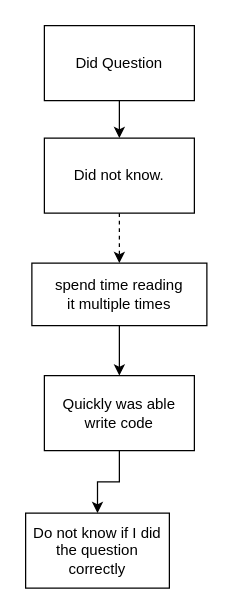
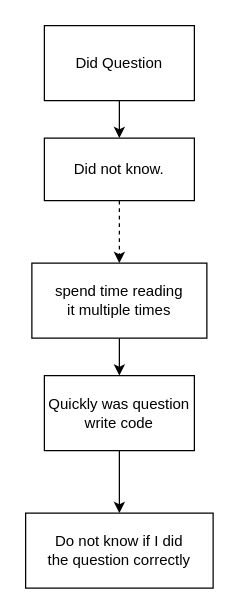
node "Did not know.": size 150x75 -> 150x63
node "spend time reading it multiple times": size 175x63 -> 175x75
node "Quickly was able write code": label "Quickly was able write code" -> "Quickly was question write code"
node "Do not know if I did the question correctly": size 144x75 -> 188x75
